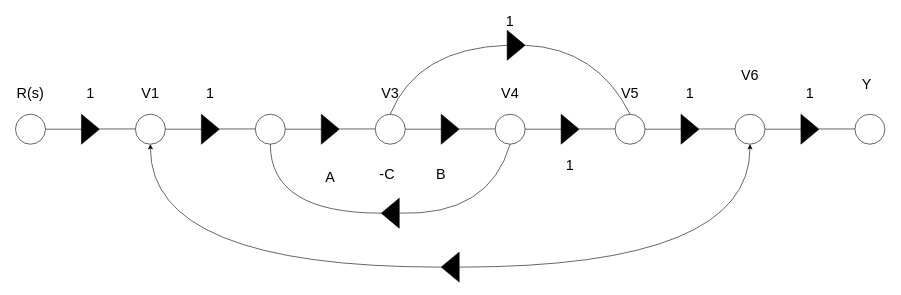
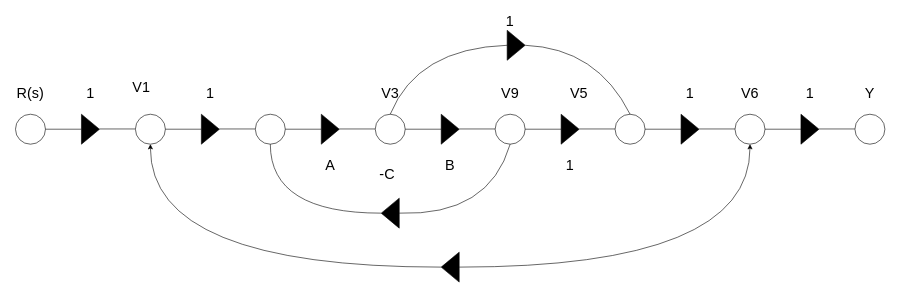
node "V6": moved (750, 75) -> (750, 93)
node "Y": moved (867, 84) -> (870, 93)
node "V1": moved (150, 93) -> (141, 87)
node "V4": label "V4" -> "V9"
node "V5": moved (630, 93) -> (579, 93)
node "B": moved (441, 174) -> (450, 165)
node "A": moved (330, 177) -> (330, 165)
